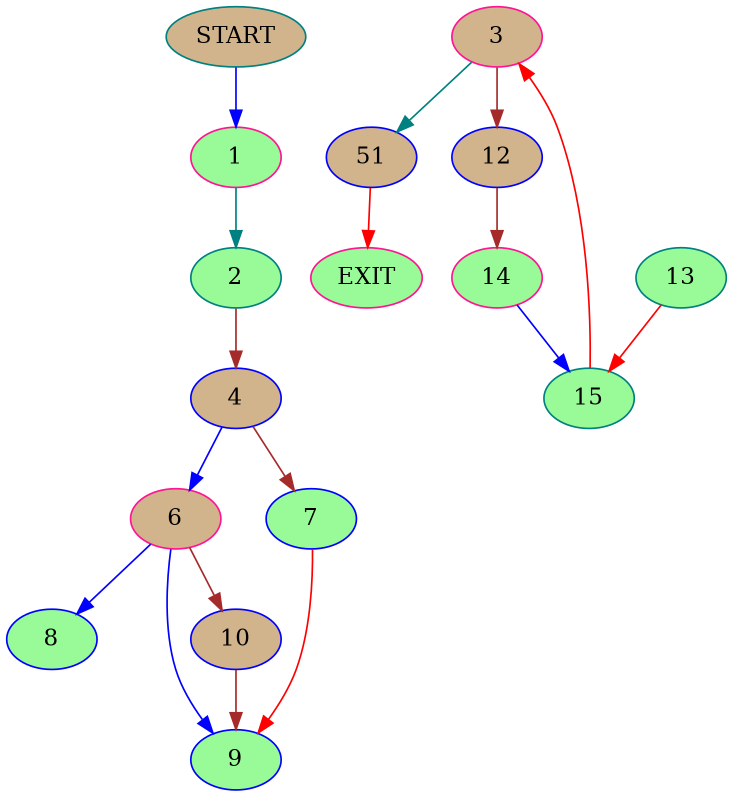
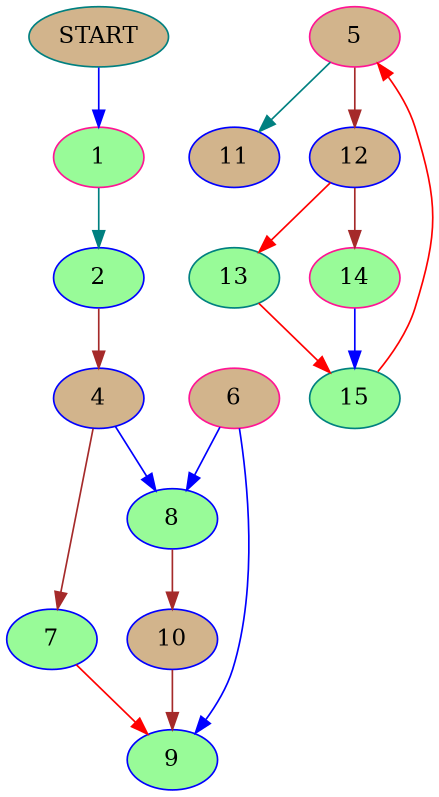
node "3": label "3" -> "5"
node "51": label "51" -> "11"
edge "12" -> "13": added
node "2": color teal -> blue
node "EXIT": removed
edge "4" -> "6": now "4" -> "8"
edge "6" -> "10": now "8" -> "10"
